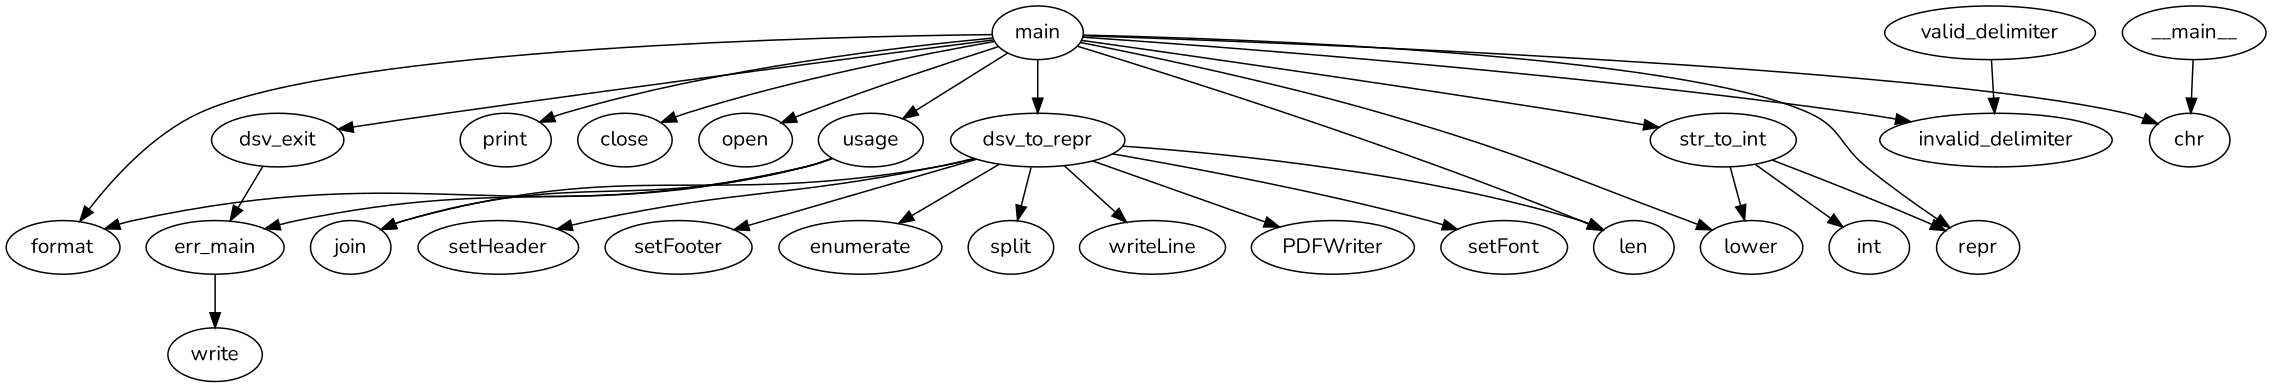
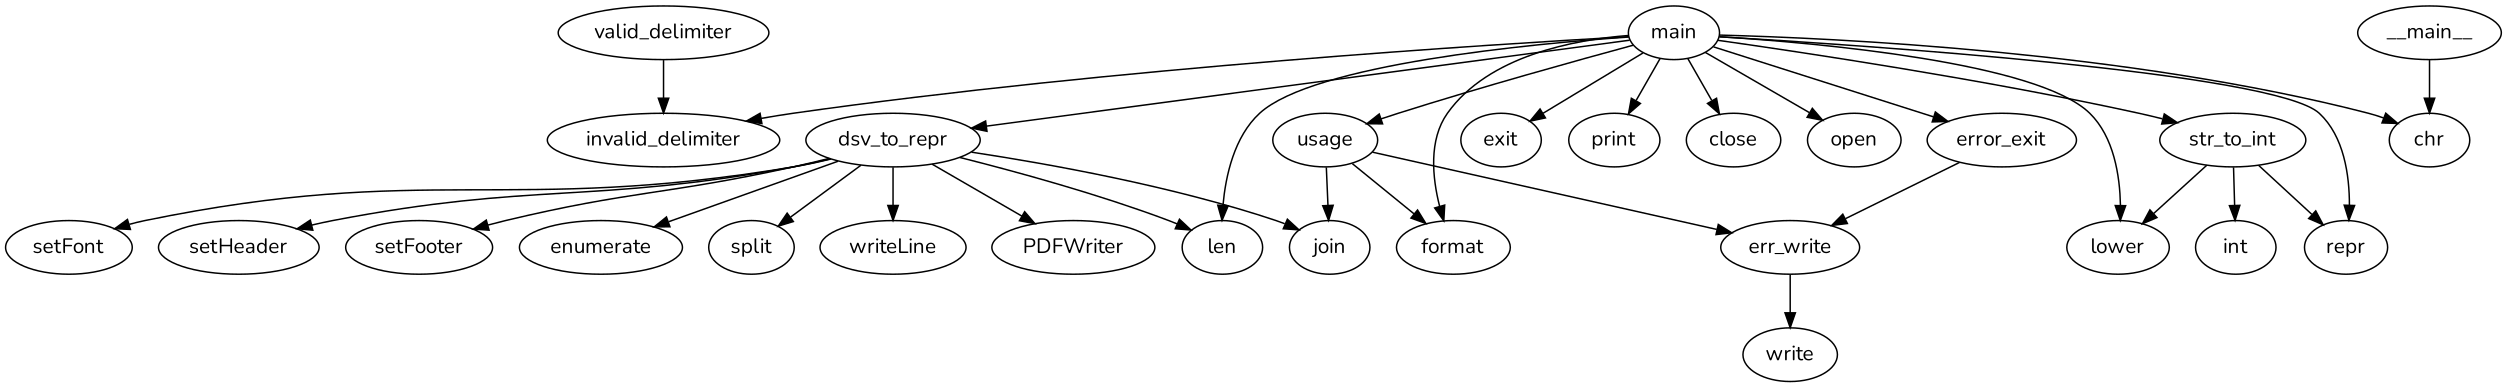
node "dsv_exit": label "dsv_exit" -> "error_exit"
node "exit": added
node "err_main": label "err_main" -> "err_write"
